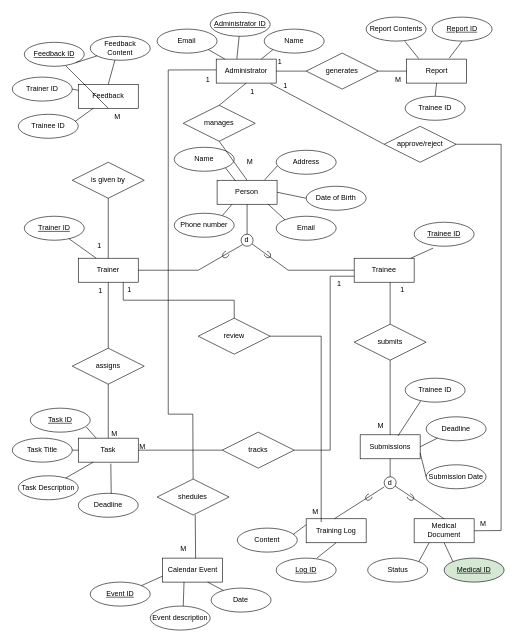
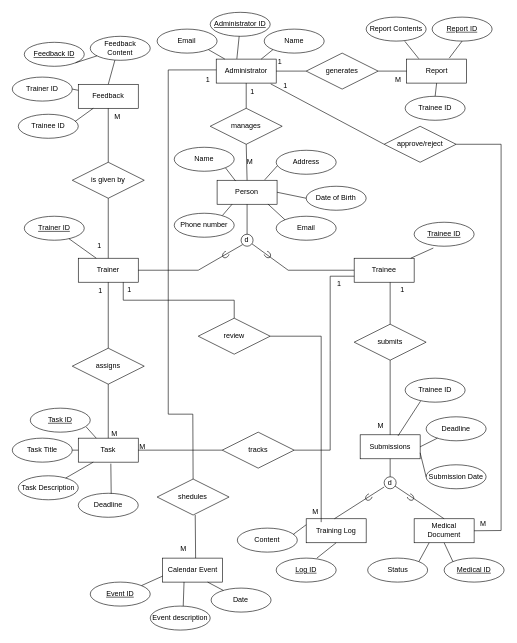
edge "Feedback ID" -- "Feedback": now "is given by" -- "Feedback"
node "manages": moved (219, 123) -> (246, 126)
node "Medical ID": fillcolor #d5e8d4 -> #ffffff
